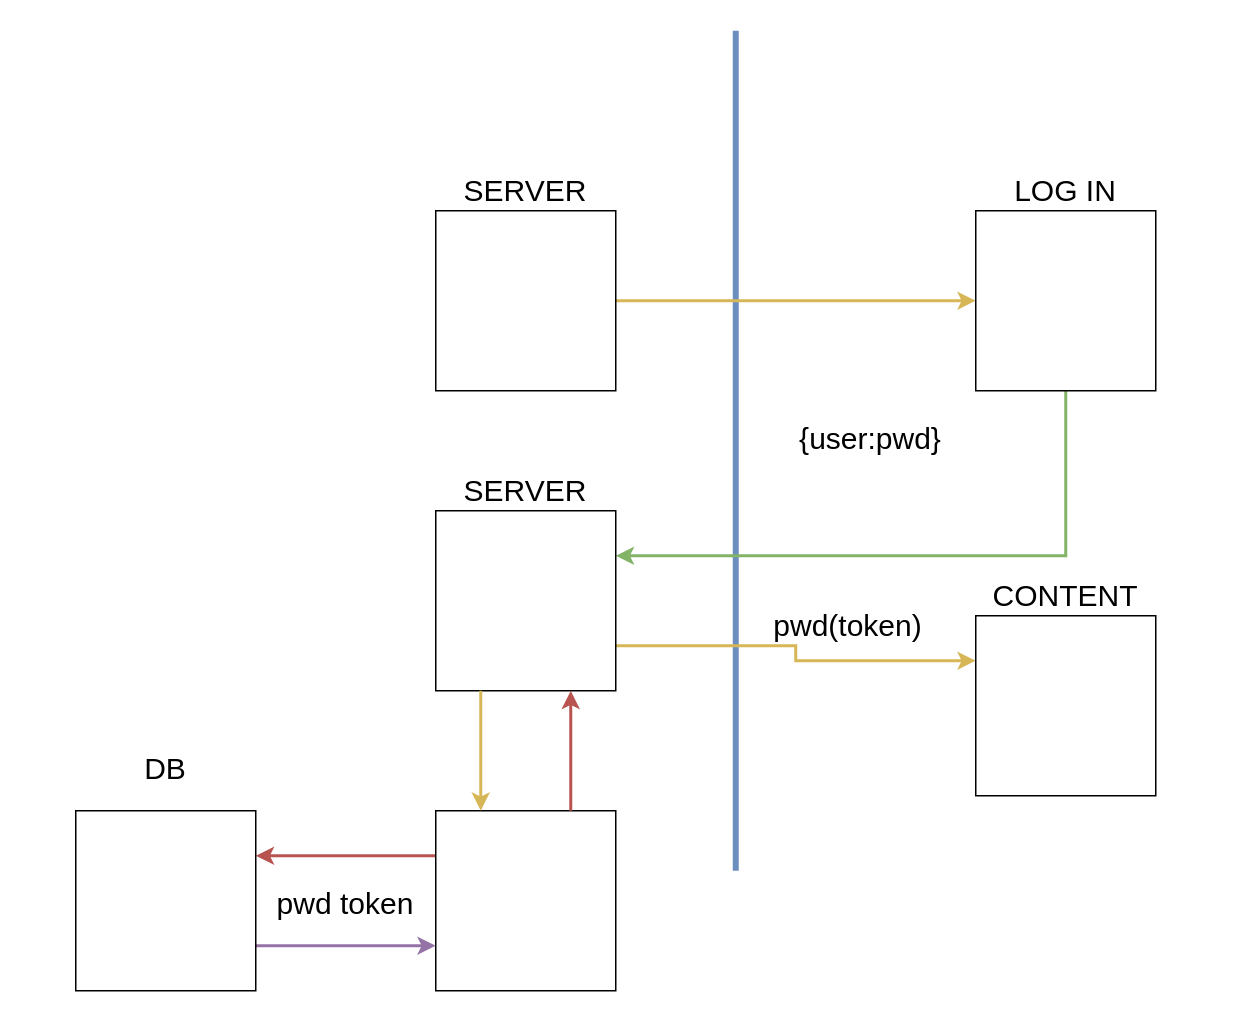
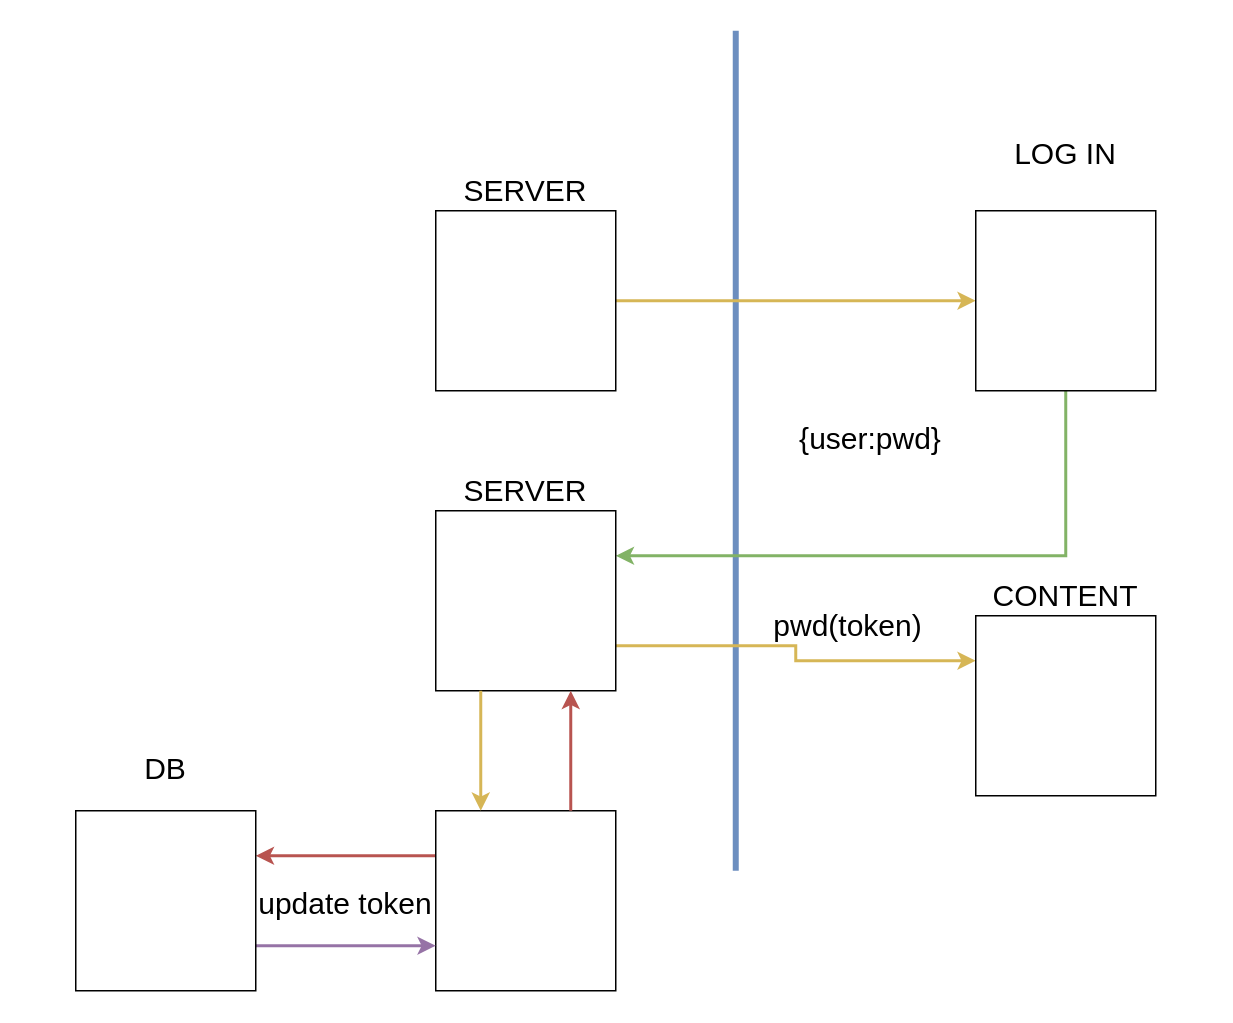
node "LOG IN": moved (1066, 188) -> (1066, 151)
node "pwd token": label "pwd token" -> "update token"
